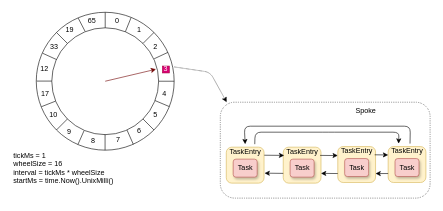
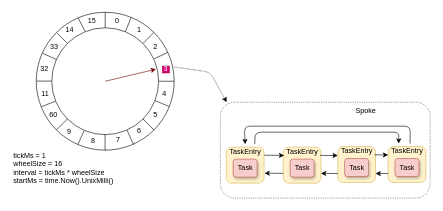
node "65": label "65" -> "15"
node "19": label "19" -> "14"
node "12": label "12" -> "32"
node "17": label "17" -> "11"
node "10": label "10" -> "60"
